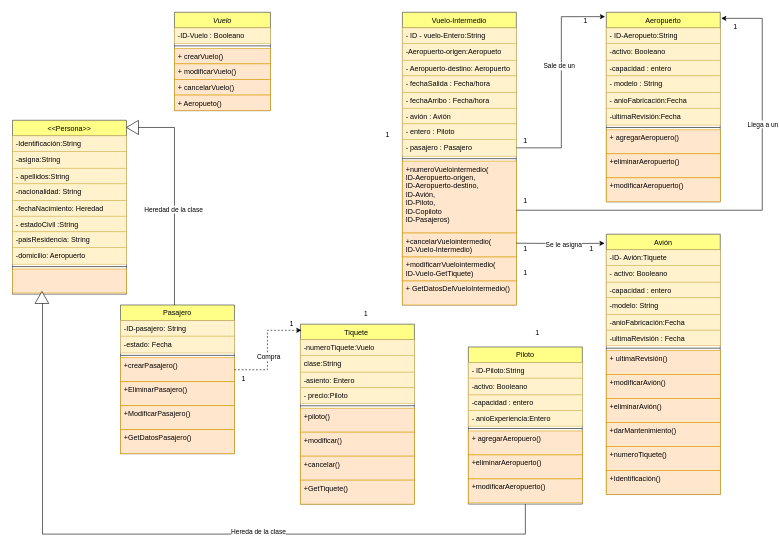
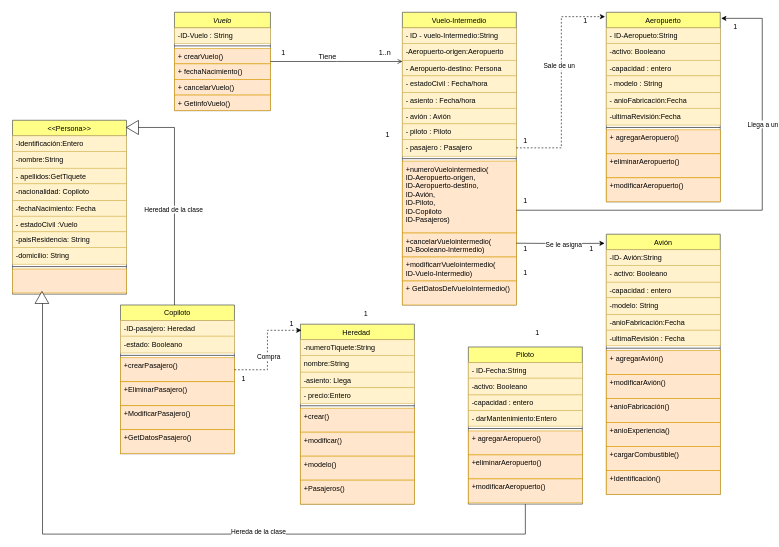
node "-ID-Vuelo : Booleano": label "-ID-Vuelo : Booleano" -> "-ID-Vuelo : String"
node "- ID - vuelo-Entero:String": label "- ID - vuelo-Entero:String" -> "- ID - vuelo-Intermedio:String"
node "-Aeropuerto-origen:Aeropueto": label "-Aeropuerto-origen:Aeropueto" -> "-Aeropuerto-origen:Aeropuerto"
edge "Vuelo" -> "Vuelo-Intermedio": added, labels "1", "Tiene", "1..n"
node "- Aeropuerto-destino: Aeropuerto": label "- Aeropuerto-destino: Aeropuerto" -> "- Aeropuerto-destino: Persona"
node "+ modificarVuelo()": label "+ modificarVuelo()" -> "+ fechaNacimiento()"
node "- fechaSalida : Fecha/hora": label "- fechaSalida : Fecha/hora" -> "- estadoCivil : Fecha/hora"
edge "- pasajero : Pasajero" -> "Aeropuerto": style solid -> dashed
node "- fechaArribo : Fecha/hora": label "- fechaArribo : Fecha/hora" -> "- asiento : Fecha/hora"
node "+ Aeropueto()": label "+ Aeropueto()" -> "+ GetinfoVuelo()"
node "- entero : Piloto": label "- entero : Piloto" -> "- piloto : Piloto"
node "-Identificación:String": label "-Identificación:String" -> "-Identificación:Entero"
node "-asigna:String": label "-asigna:String" -> "-nombre:String"
node "- apellidos:String": label "- apellidos:String" -> "- apellidos:GetTiquete"
node "-nacionalidad: String": label "-nacionalidad: String" -> "-nacionalidad: Copiloto"
node "-fechaNacimiento: Heredad": label "-fechaNacimiento: Heredad" -> "-fechaNacimiento: Fecha"
node "- estadoCivil :String": label "- estadoCivil :String" -> "- estadoCivil :Vuelo"
node "+cancelarVuelointermedio( ID-Vuelo-Intermedio)": label "+cancelarVuelointermedio( ID-Vuelo-Intermedio)" -> "+cancelarVuelointermedio( ID-Booleano-Intermedio)"
node "-domicilio: Aeropuerto": label "-domicilio: Aeropuerto" -> "-domicilio: String"
node "-ID- Avión:Tiquete": label "-ID- Avión:Tiquete" -> "-ID- Avión:String"
node "+modificarrVuelointermedio( ID-Vuelo-GetTiquete)": label "+modificarrVuelointermedio( ID-Vuelo-GetTiquete)" -> "+modificarrVuelointermedio( ID-Vuelo-Intermedio)"
node "Pasajero": label "Pasajero" -> "Copiloto"
node "-ID-pasajero: String": label "-ID-pasajero: String" -> "-ID-pasajero: Heredad"
node "Tiquete": label "Tiquete" -> "Heredad"
node "-estado: Fecha": label "-estado: Fecha" -> "-estado: Booleano"
node "-numeroTiquete:Vuelo": label "-numeroTiquete:Vuelo" -> "-numeroTiquete:String"
node "+ ultimaRevisión()": label "+ ultimaRevisión()" -> "+ agregarAvión()"
node "clase:String": label "clase:String" -> "nombre:String"
node "- ID-Piloto:String": label "- ID-Piloto:String" -> "- ID-Fecha:String"
node "-asiento: Entero": label "-asiento: Entero" -> "-asiento: Llega"
node "- precio:Piloto": label "- precio:Piloto" -> "- precio:Entero"
node "+eliminarAvión()": label "+eliminarAvión()" -> "+anioFabricación()"
node "+piloto()": label "+piloto()" -> "+crear()"
node "- anioExperiencia:Entero": label "- anioExperiencia:Entero" -> "- darMantenimiento:Entero"
node "+darMantenimiento()": label "+darMantenimiento()" -> "+anioExperiencia()"
node "+numeroTiquete()": label "+numeroTiquete()" -> "+cargarCombustible()"
node "+cancelar()": label "+cancelar()" -> "+modelo()"
node "+GetTiquete()": label "+GetTiquete()" -> "+Pasajeros()"
